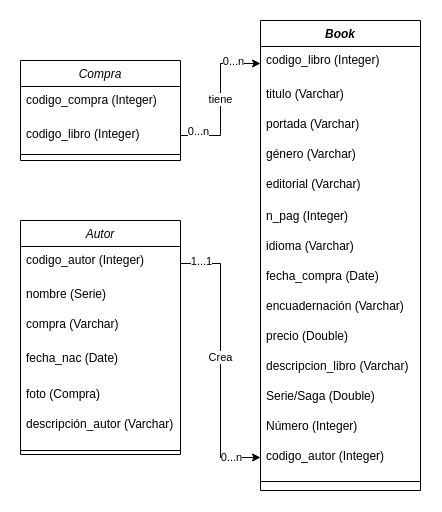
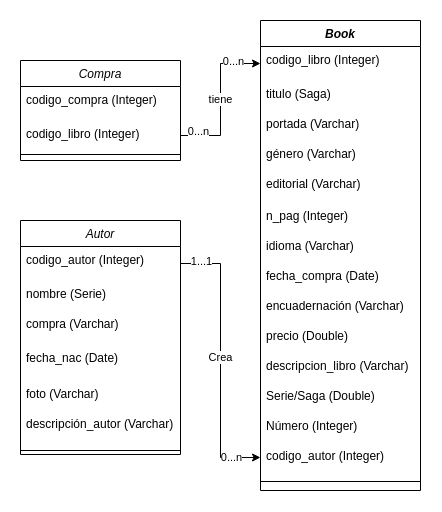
node "titulo (Varchar)": label "titulo (Varchar)" -> "titulo (Saga)"
node "foto (Compra)": label "foto (Compra)" -> "foto (Varchar)"
